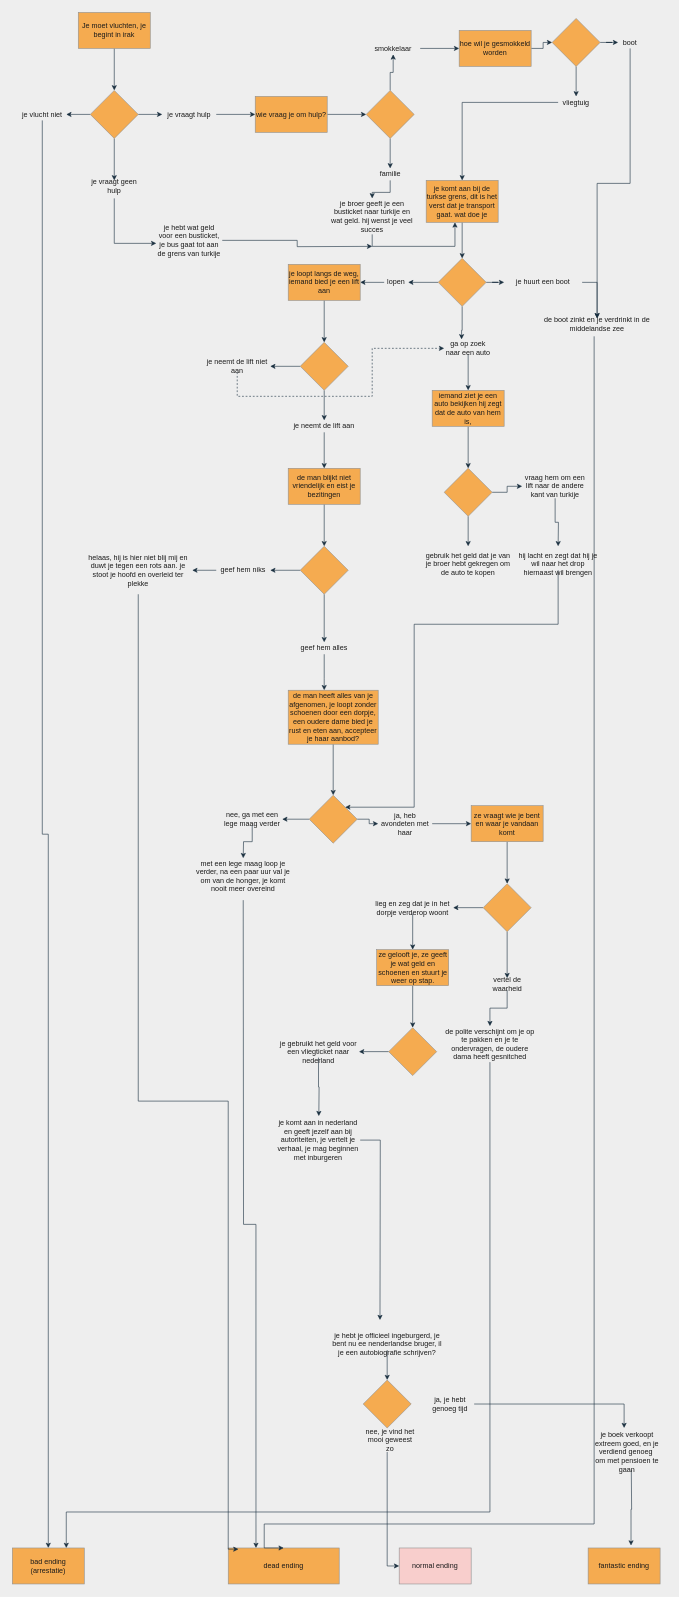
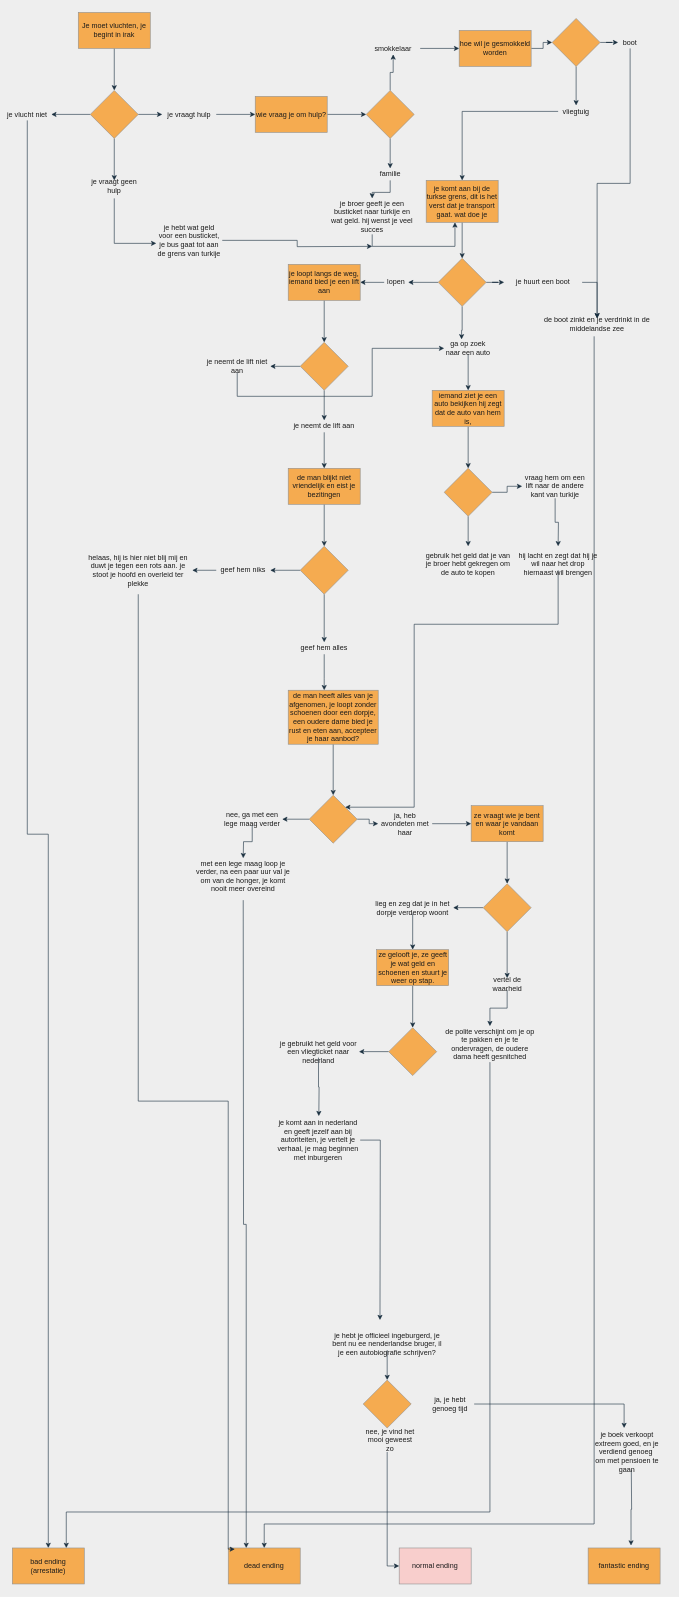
node "vliegtuig": moved (576, 102) -> (576, 111)
node "je vlucht niet": moved (42, 114) -> (27, 114)
edge "je neemt de lift niet aan" -> "ga op zoek naar een auto": style dashed -> solid
node "dead ending": size 111x36 -> 72x36
